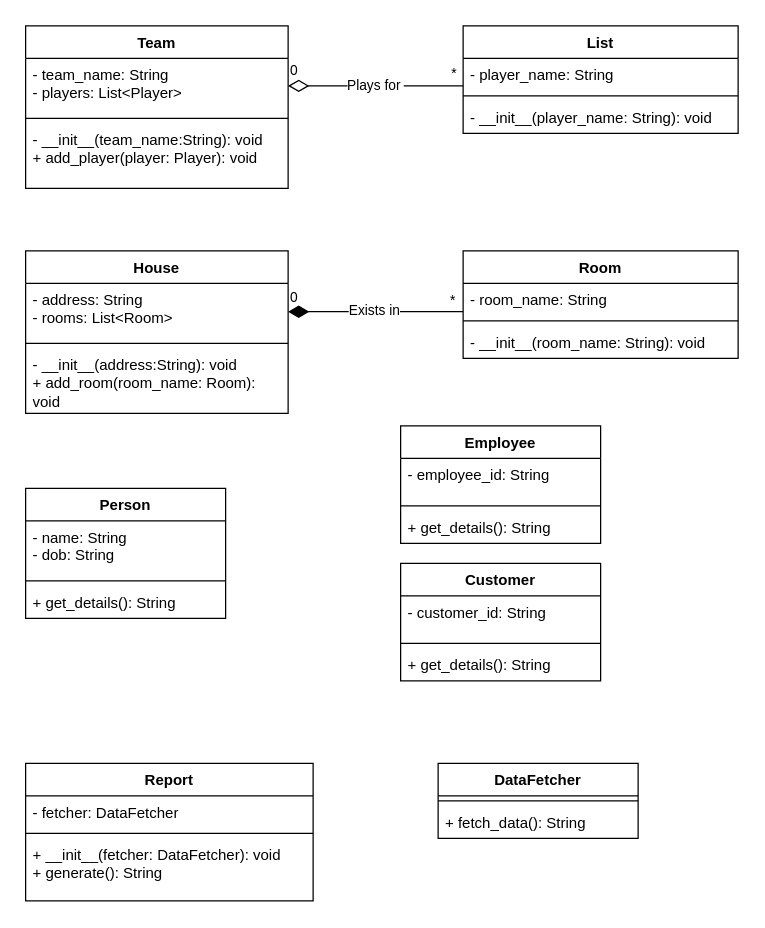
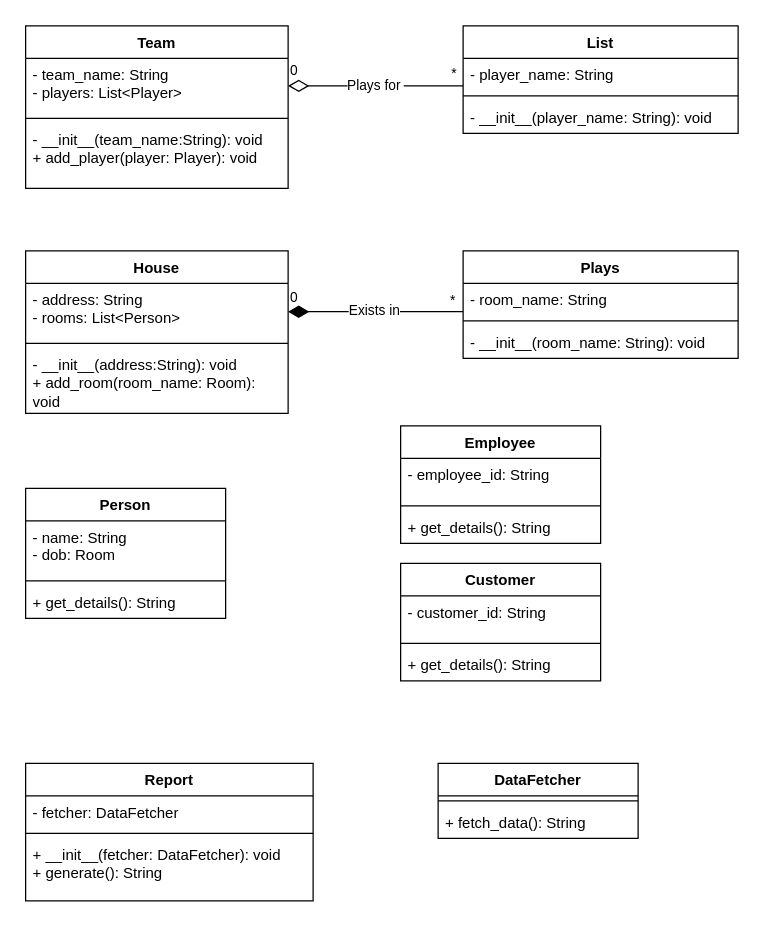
node "Room": label "Room" -> "Plays"
node "- address: String - rooms: List<Room>": label "- address: String - rooms: List<Room>" -> "- address: String - rooms: List<Person>"
node "- name: String - dob: String": label "- name: String - dob: String" -> "- name: String - dob: Room"
